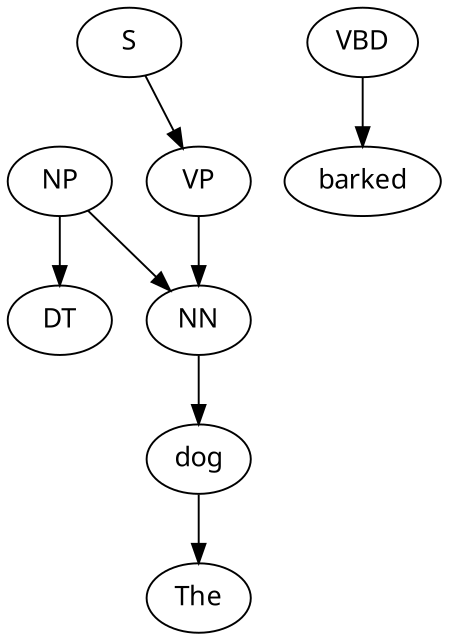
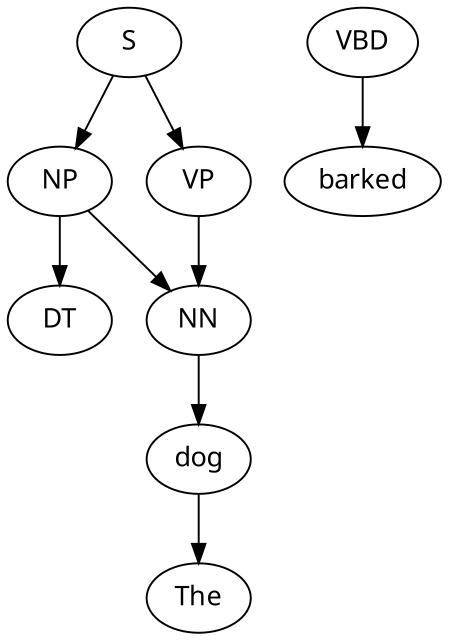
edge "S" -> "NP": added
